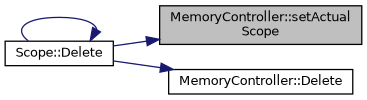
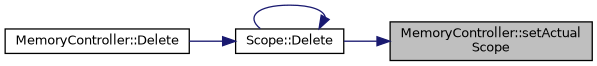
edge "Scope::Delete" -> "MemoryController::Delete": reversed
